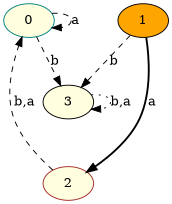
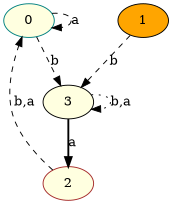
edge "1" -> "2": now "3" -> "2"
